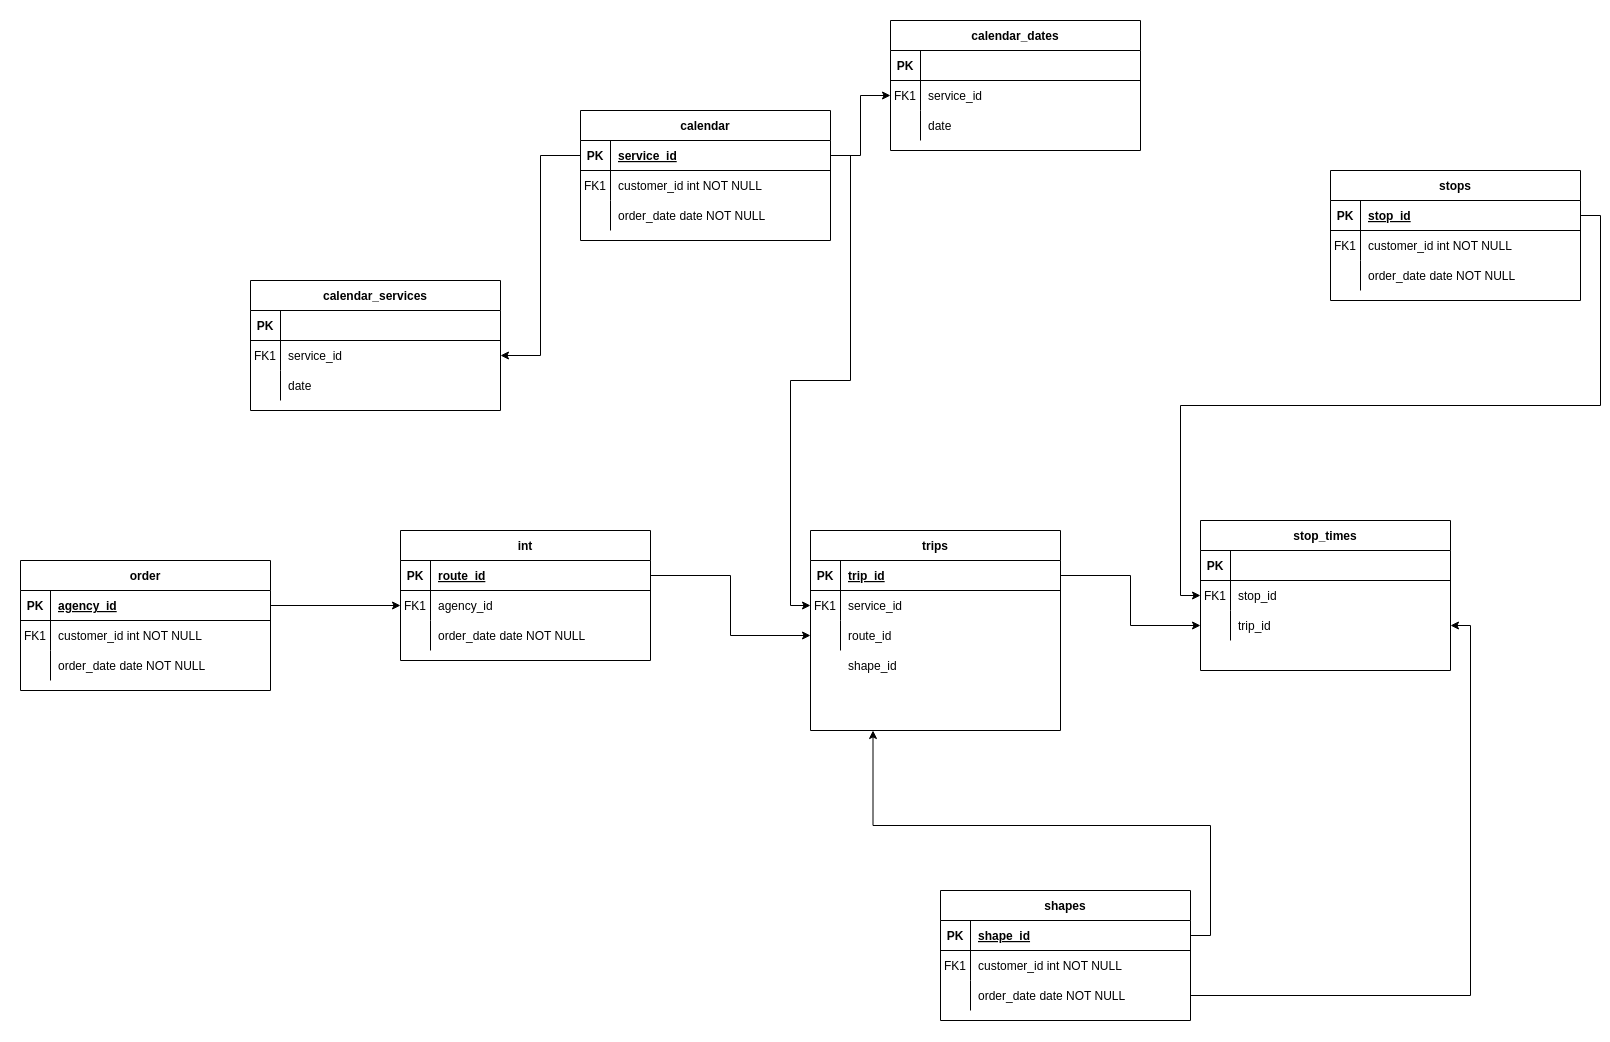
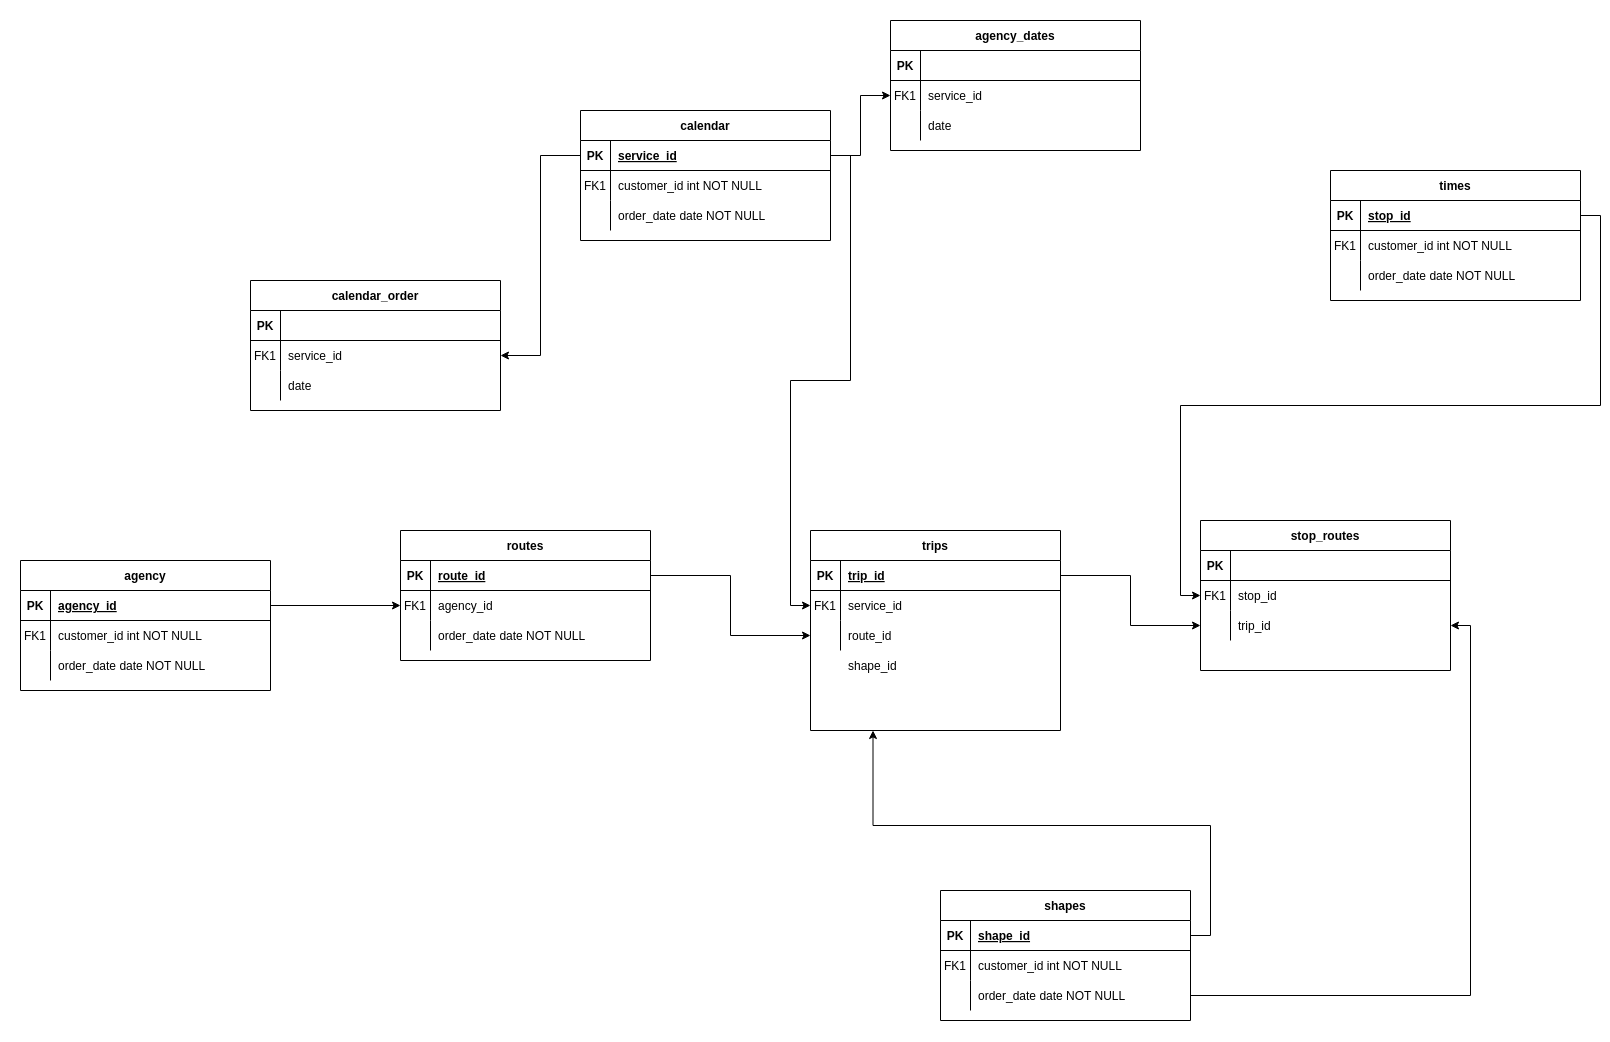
node "calendar_dates": label "calendar_dates" -> "agency_dates"
node "stops": label "stops" -> "times"
node "calendar_services": label "calendar_services" -> "calendar_order"
node "stop_times": label "stop_times" -> "stop_routes"
node "int": label "int" -> "routes"
node "order": label "order" -> "agency"
